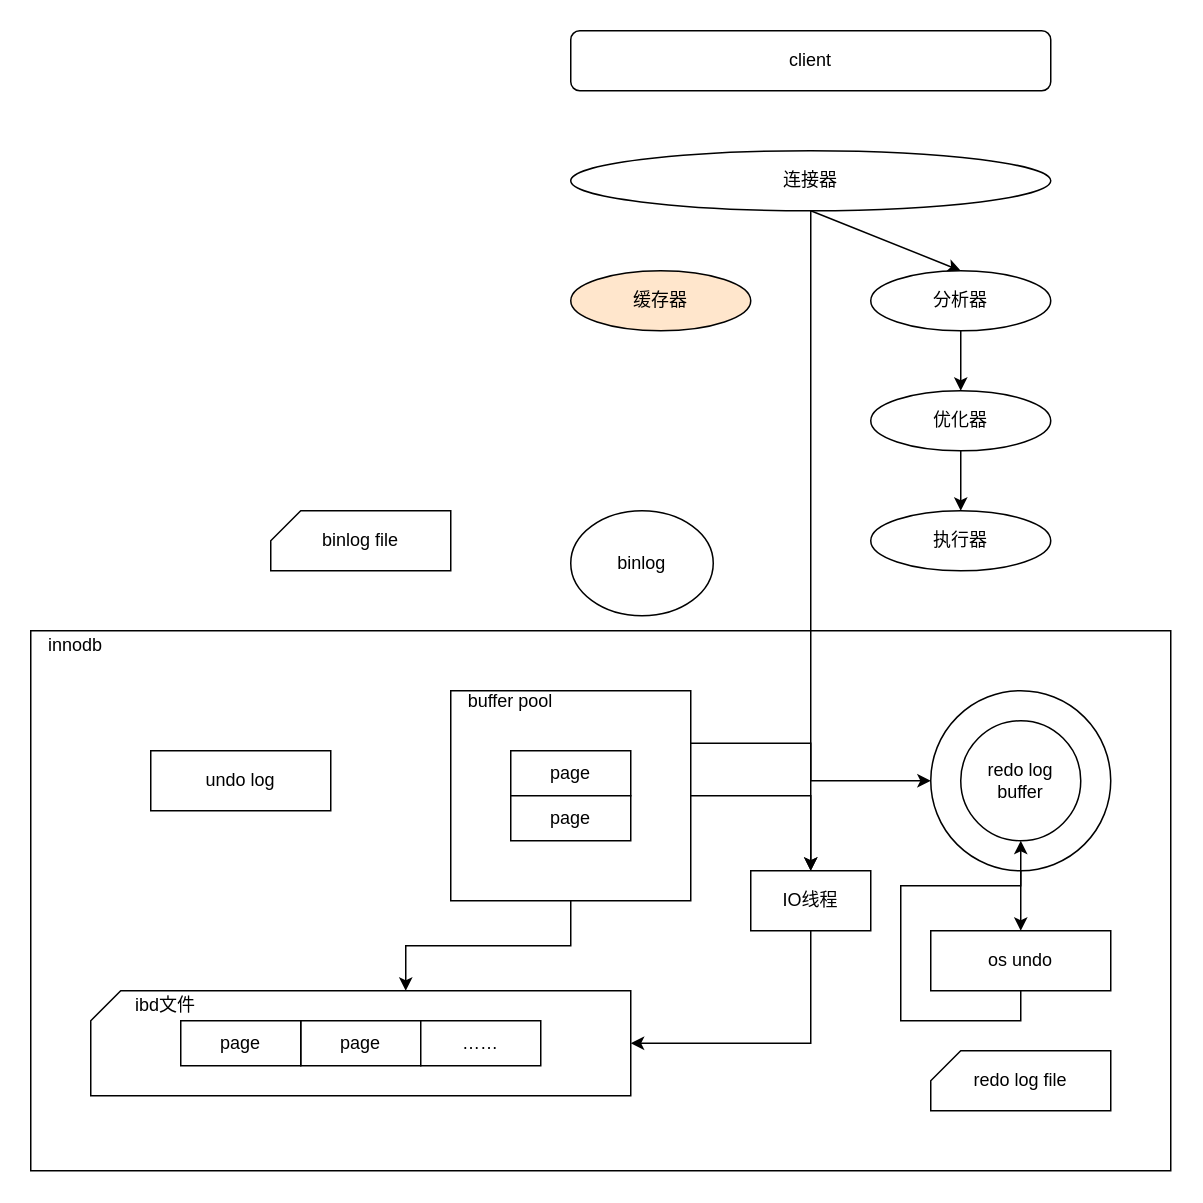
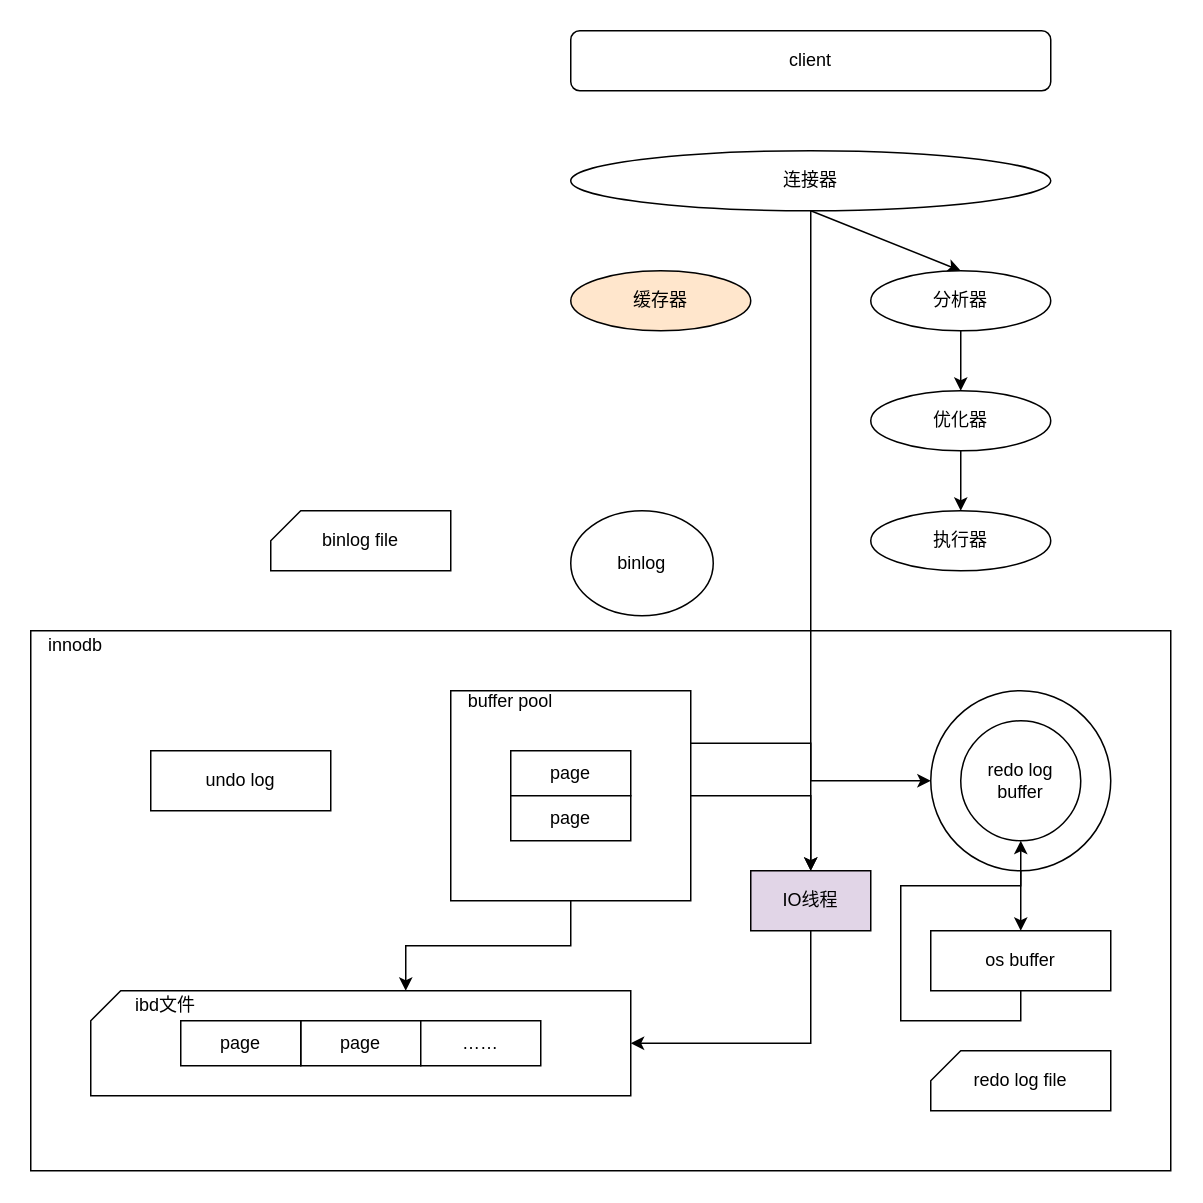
node "IO线程": fillcolor #ffffff -> #e1d5e7
node "os undo": label "os undo" -> "os buffer"
